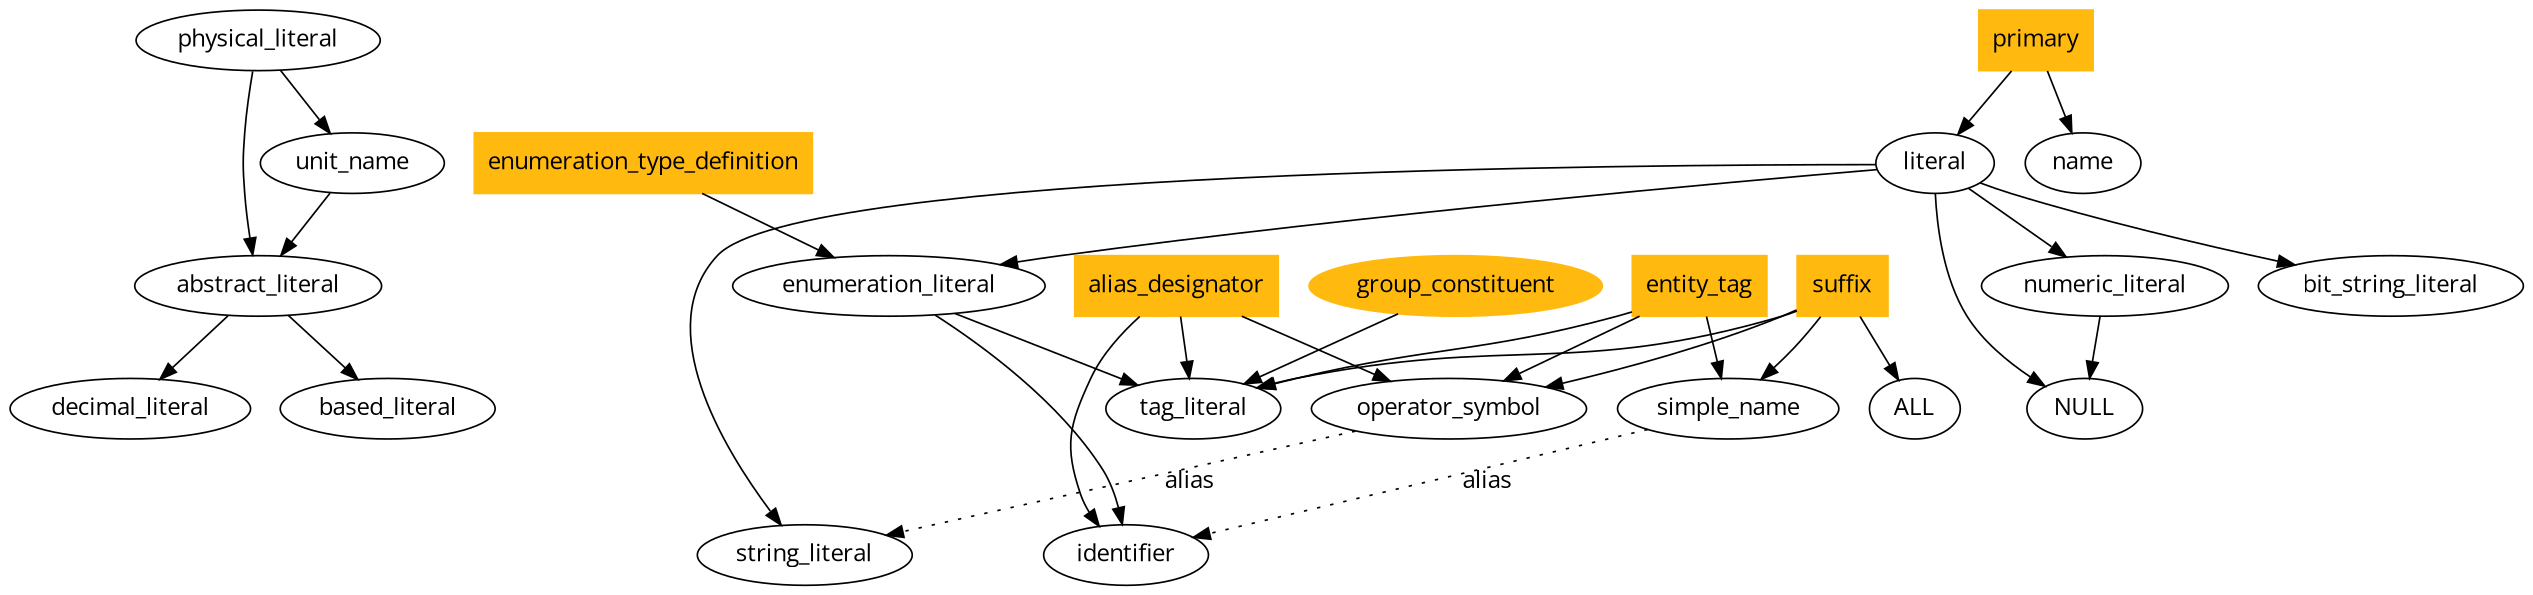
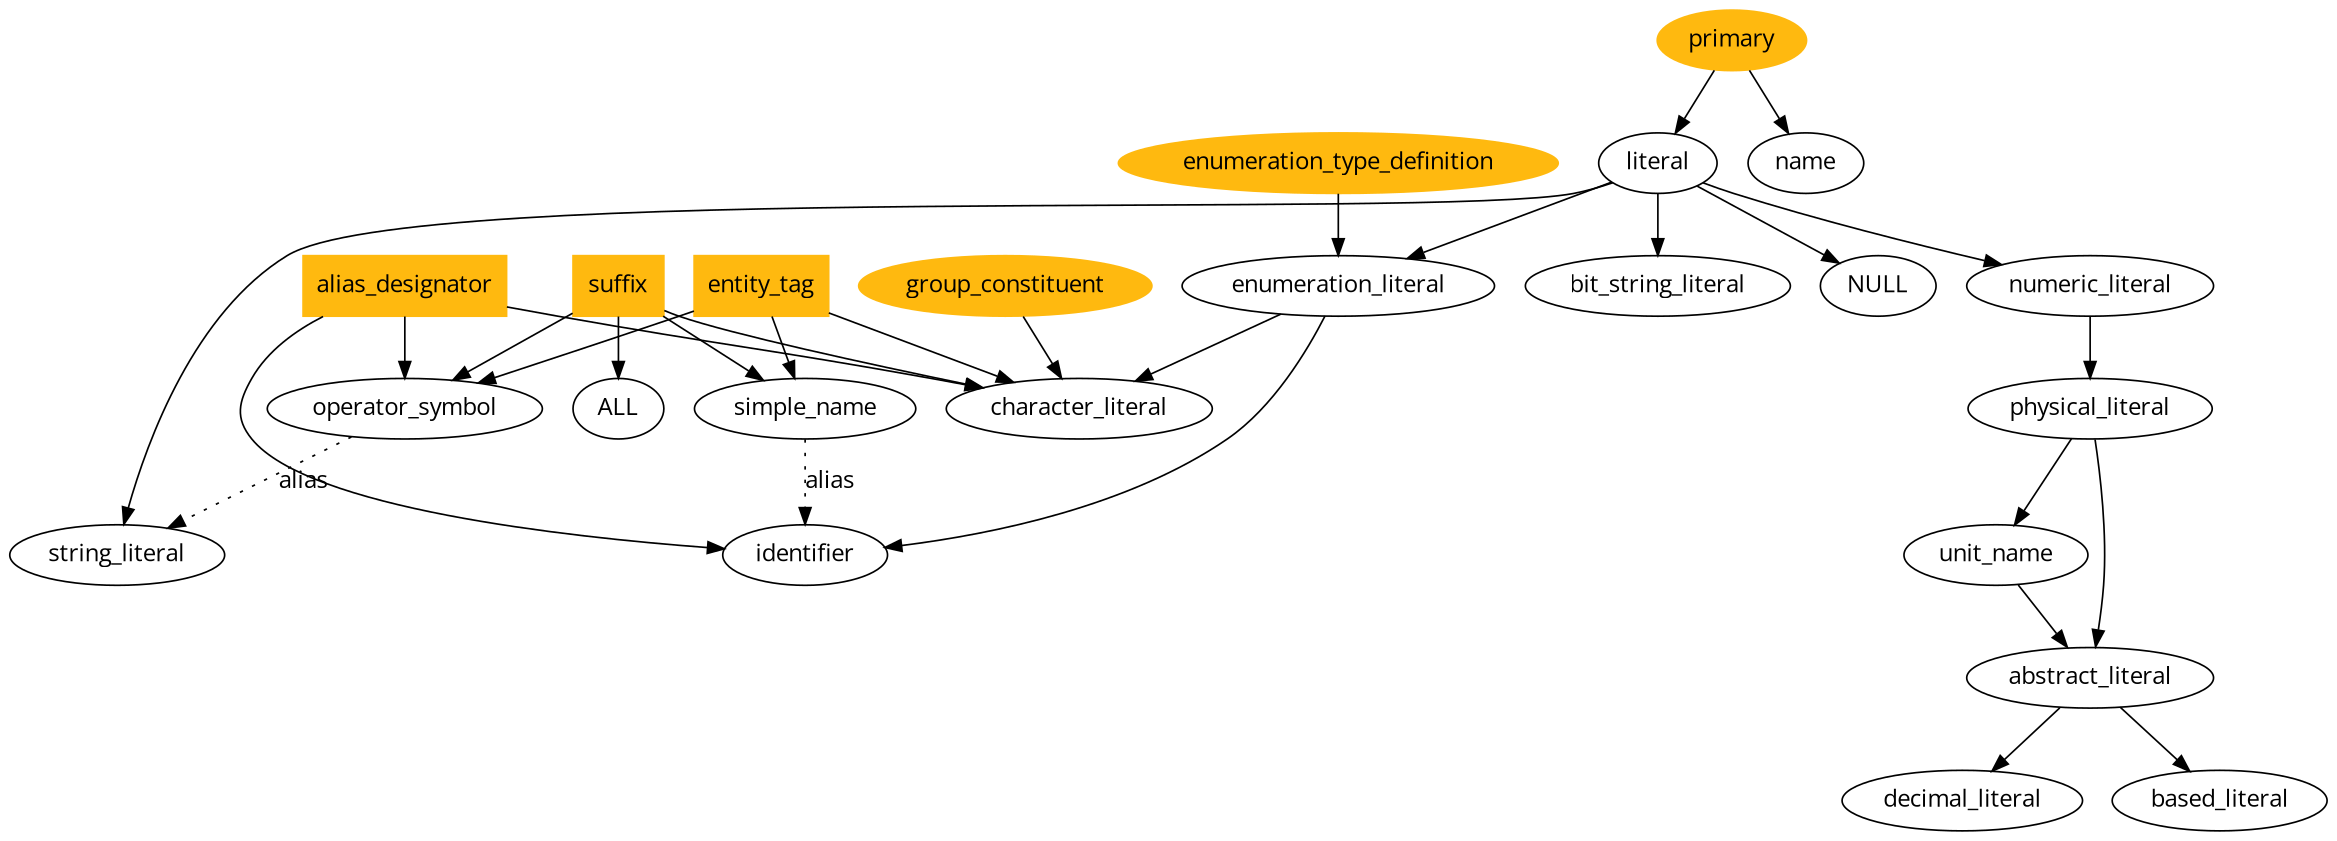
node "primary": shape box -> ellipse
node "enumeration_type_definition": shape box -> ellipse
edge "numeric_literal" -> "NULL": now "numeric_literal" -> "physical_literal"
node "tag_literal": label "tag_literal" -> "character_literal"
